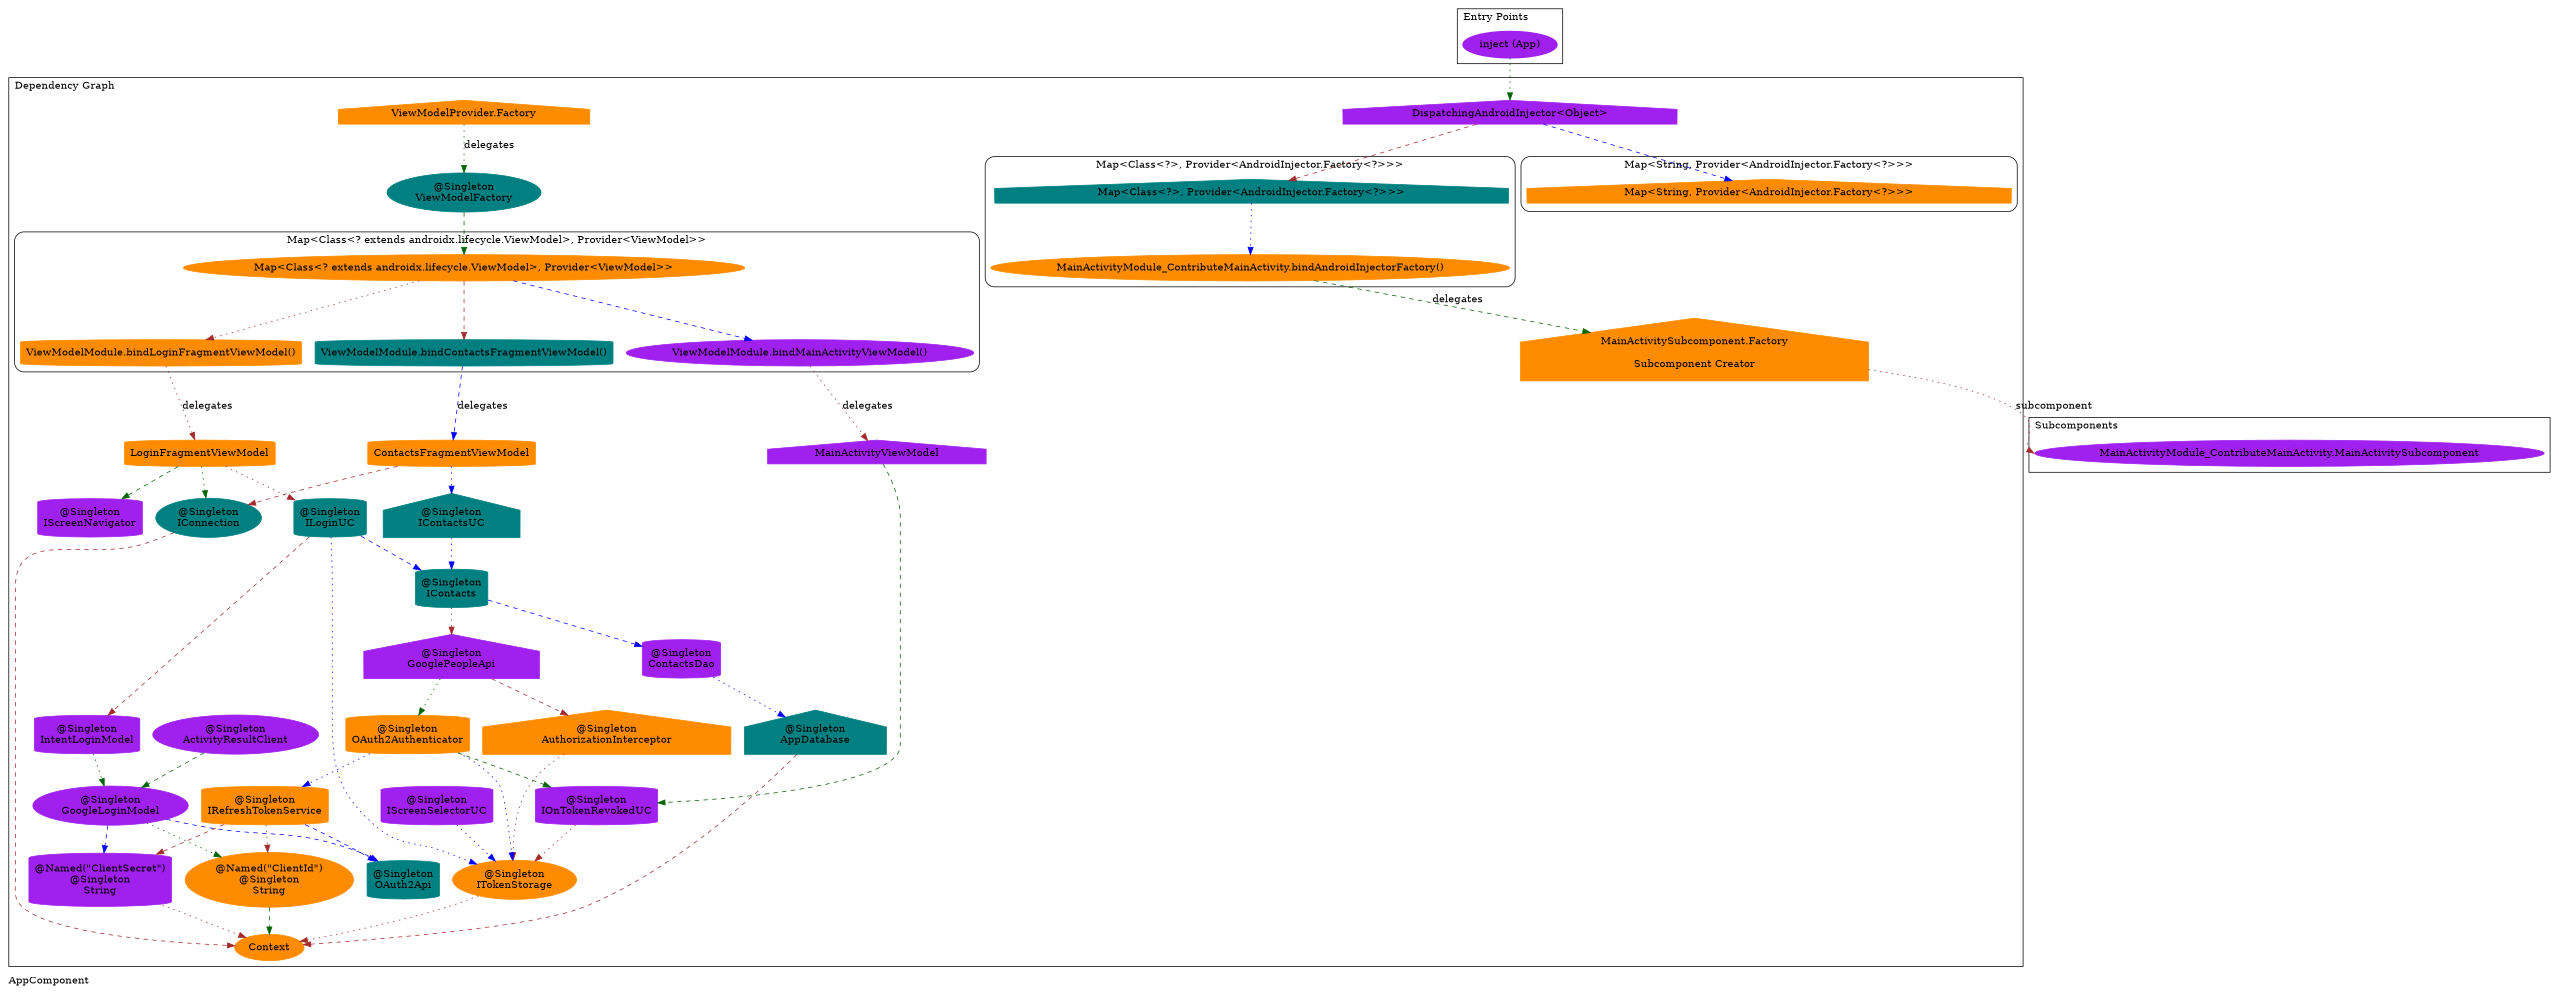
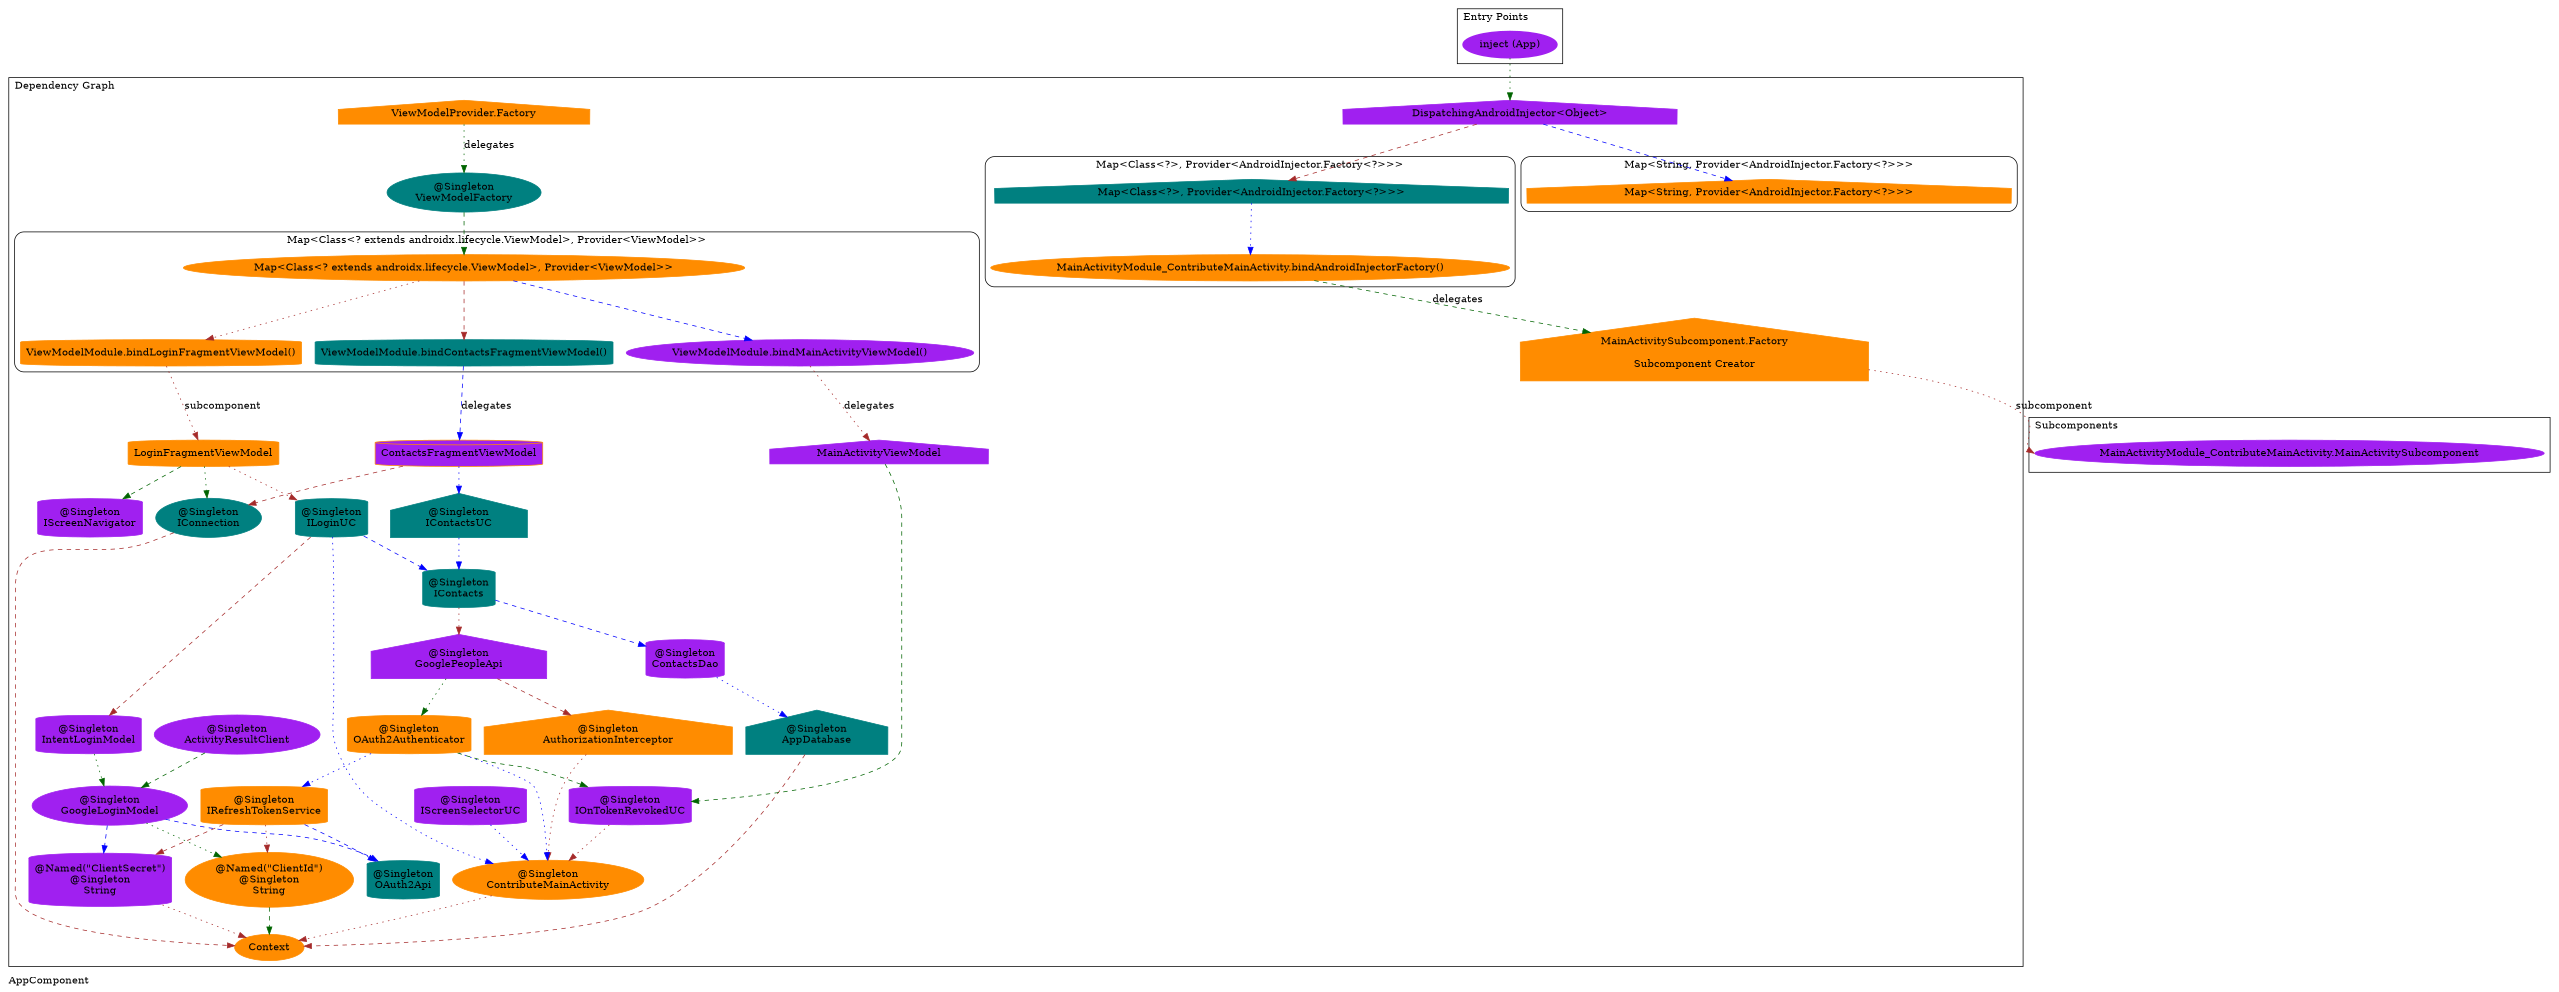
edge "ViewModelModule.bindLoginFragmentViewModel()" -> "LoginFragmentViewModel": label "delegates" -> "subcomponent"
node "ContactsFragmentViewModel": fillcolor darkorange -> purple
node "@Singleton ITokenStorage": label "@Singleton ITokenStorage" -> "@Singleton ContributeMainActivity"
